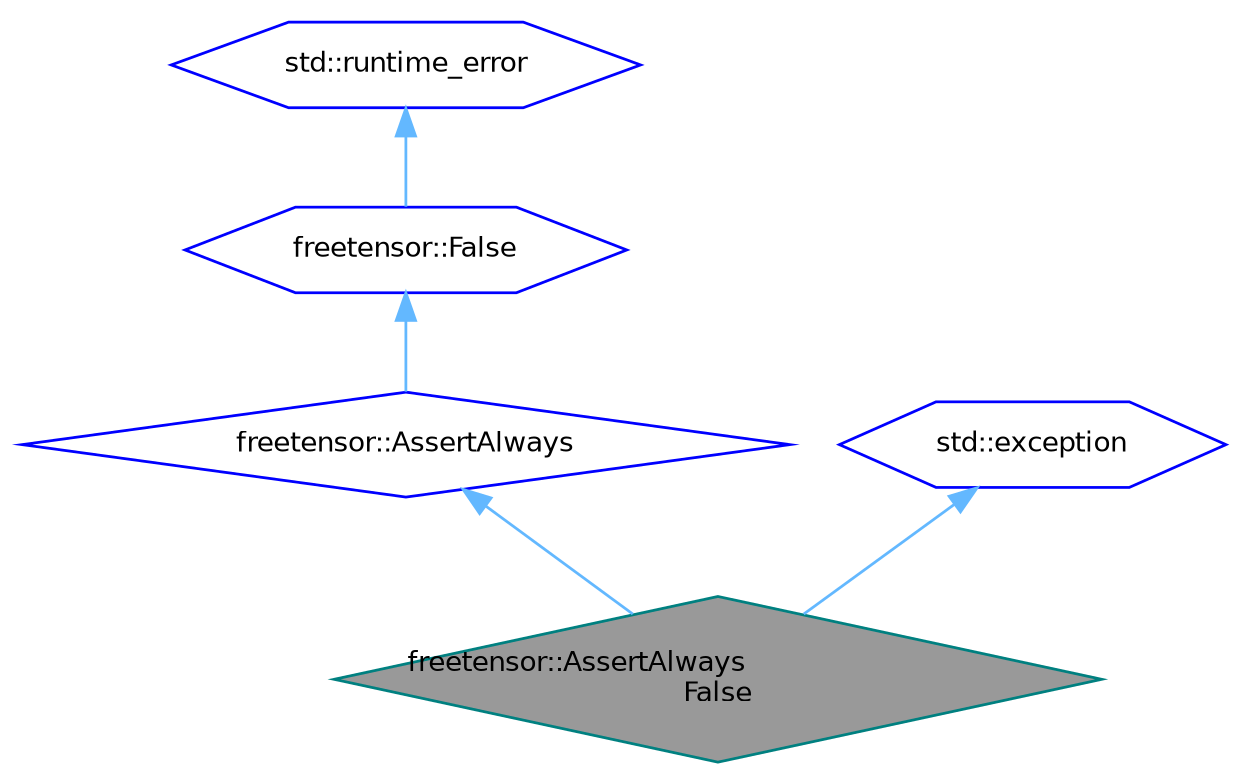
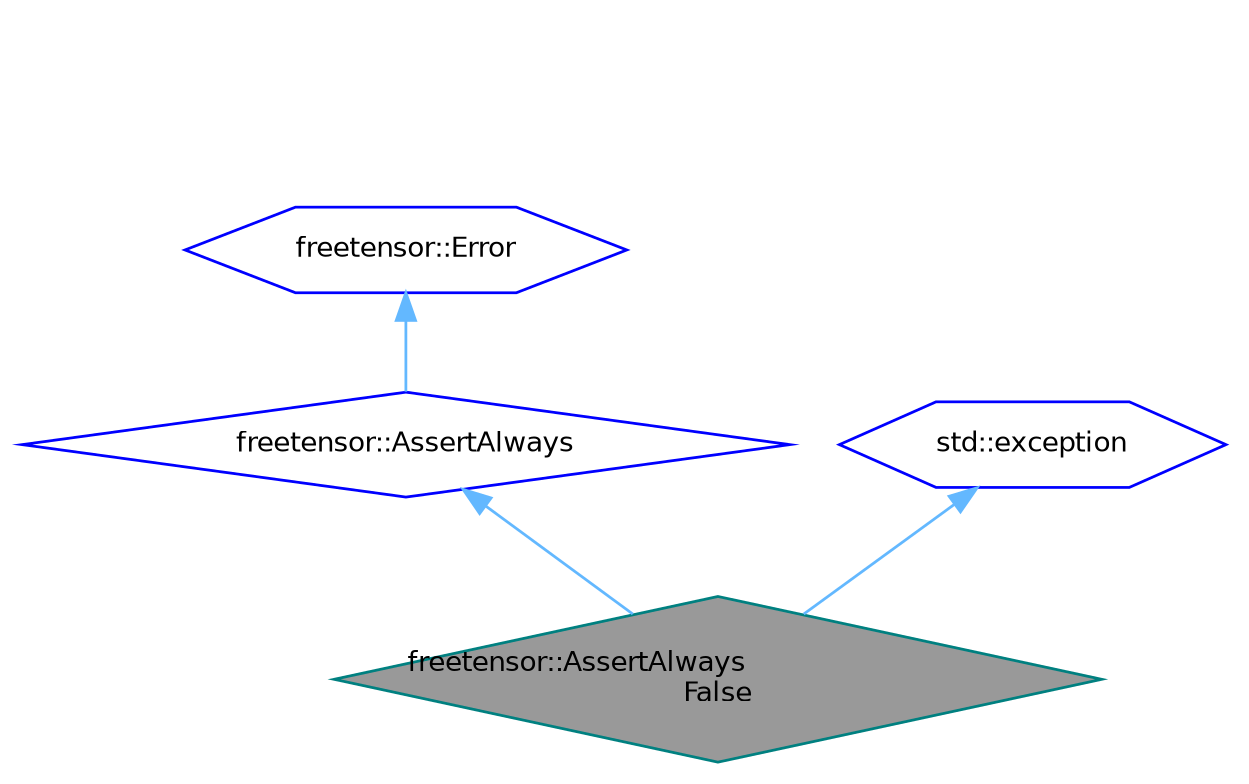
node "std::runtime_error": removed
node "freetensor::False": label "freetensor::False" -> "freetensor::Error"
